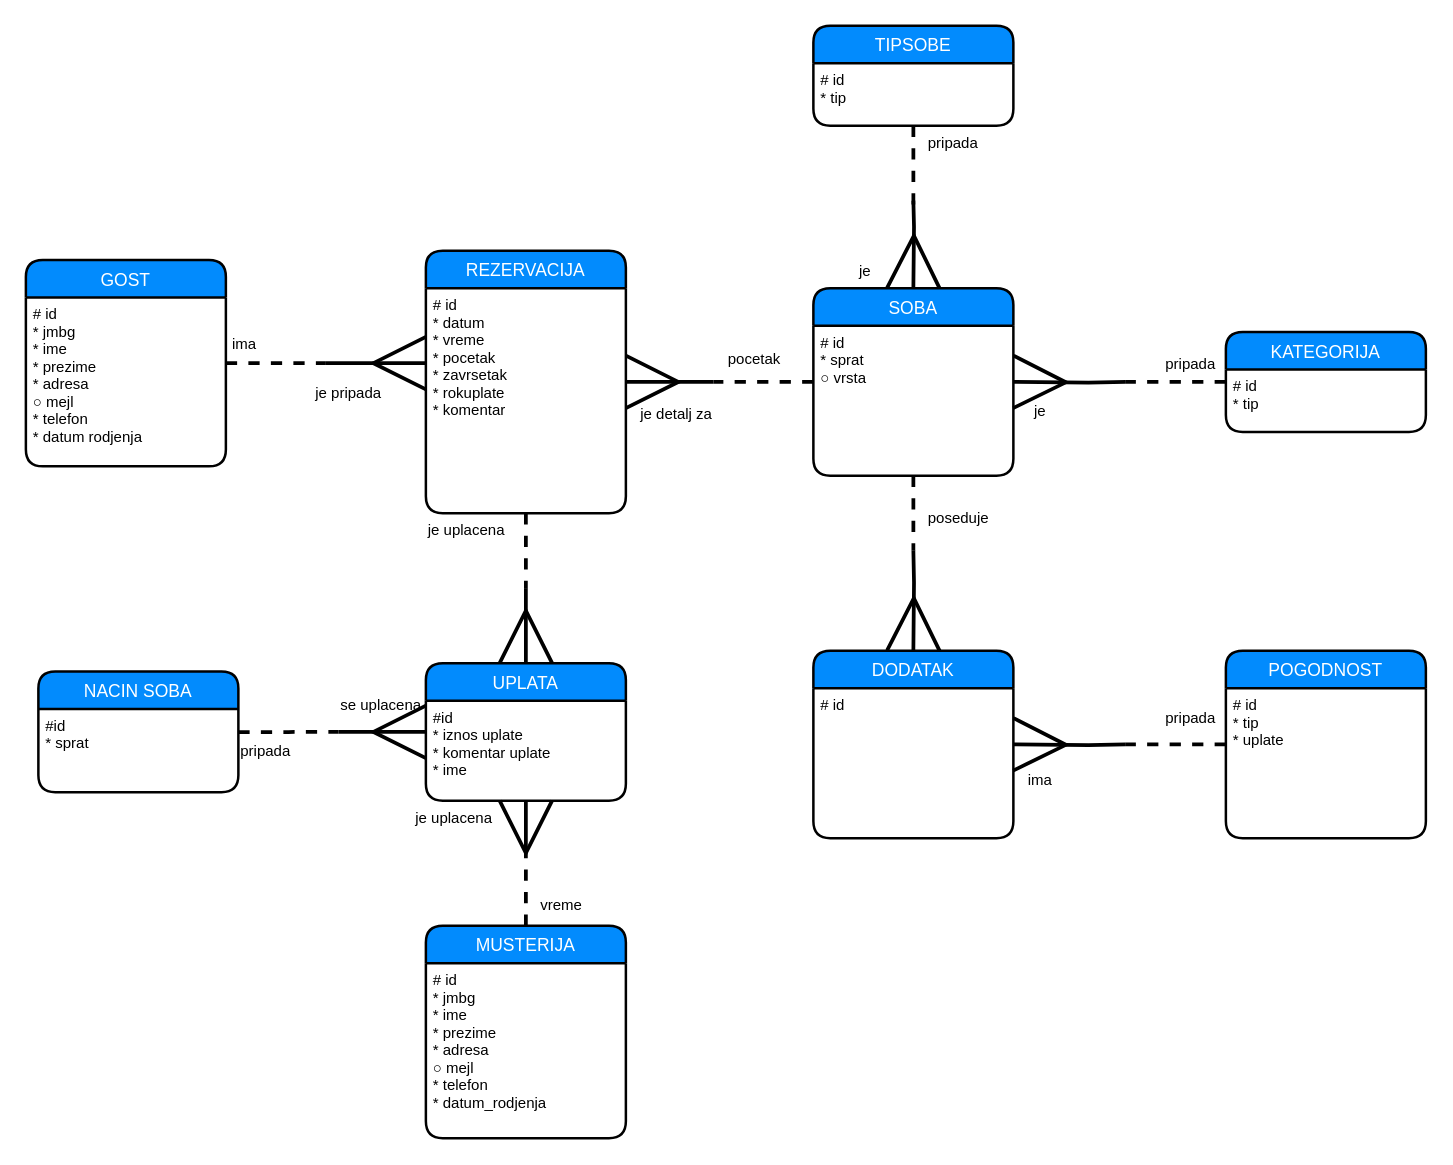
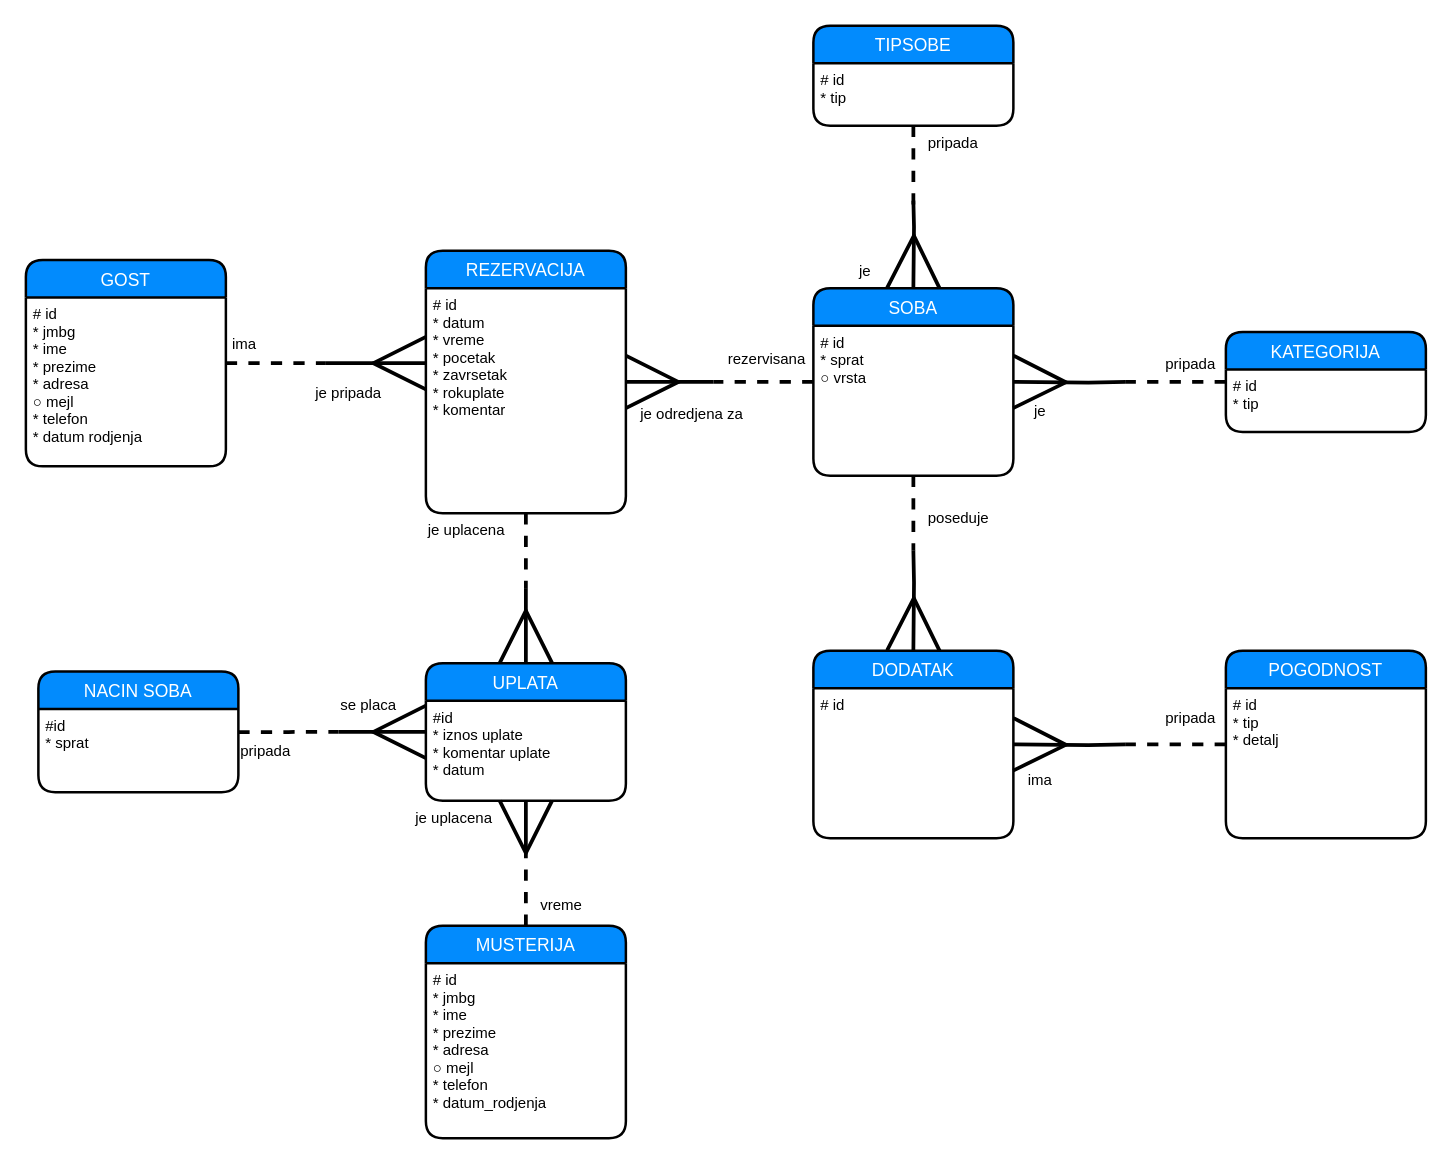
node "pocetak": label "pocetak" -> "rezervisana"
node "je detalj za": label "je detalj za" -> "je odredjena za"
node "# id * tip * uplate": label "# id * tip * uplate" -> "# id * tip * detalj"
node "se uplacena": label "se uplacena" -> "se placa"
node "#id * iznos uplate * komentar uplate * ime": label "#id * iznos uplate * komentar uplate * ime" -> "#id * iznos uplate * komentar uplate * datum"
